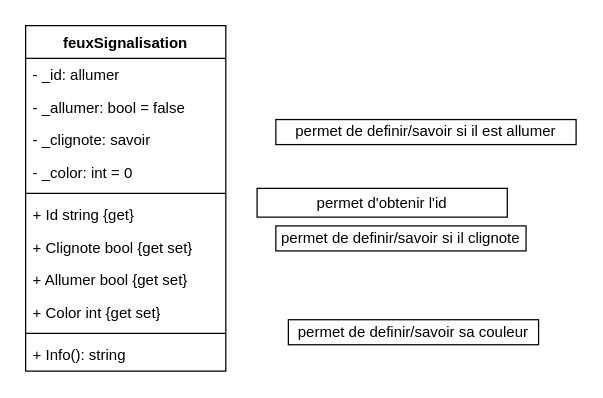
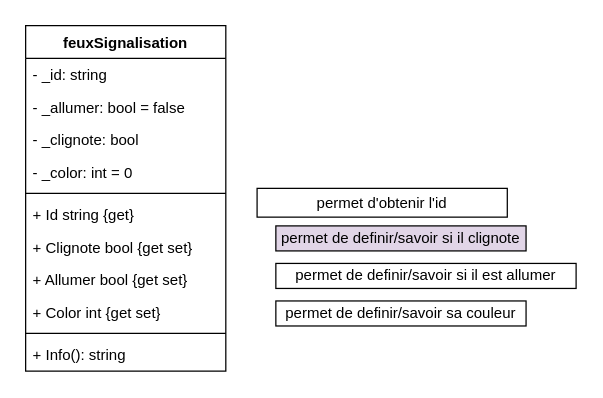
node "- _id: allumer": label "- _id: allumer" -> "- _id: string"
node "permet de definir/savoir si il est allumer": moved (426, 132) -> (426, 276)
node "- _clignote: savoir": label "- _clignote: savoir" -> "- _clignote: bool"
node "permet de definir/savoir si il clignote": fillcolor #ffffff -> #e1d5e7
node "permet de definir/savoir sa couleur": moved (413, 332) -> (401, 313)
